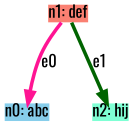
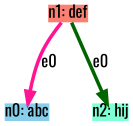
edge "n1: def" -> "n2: hij": label "e1" -> "e0"
